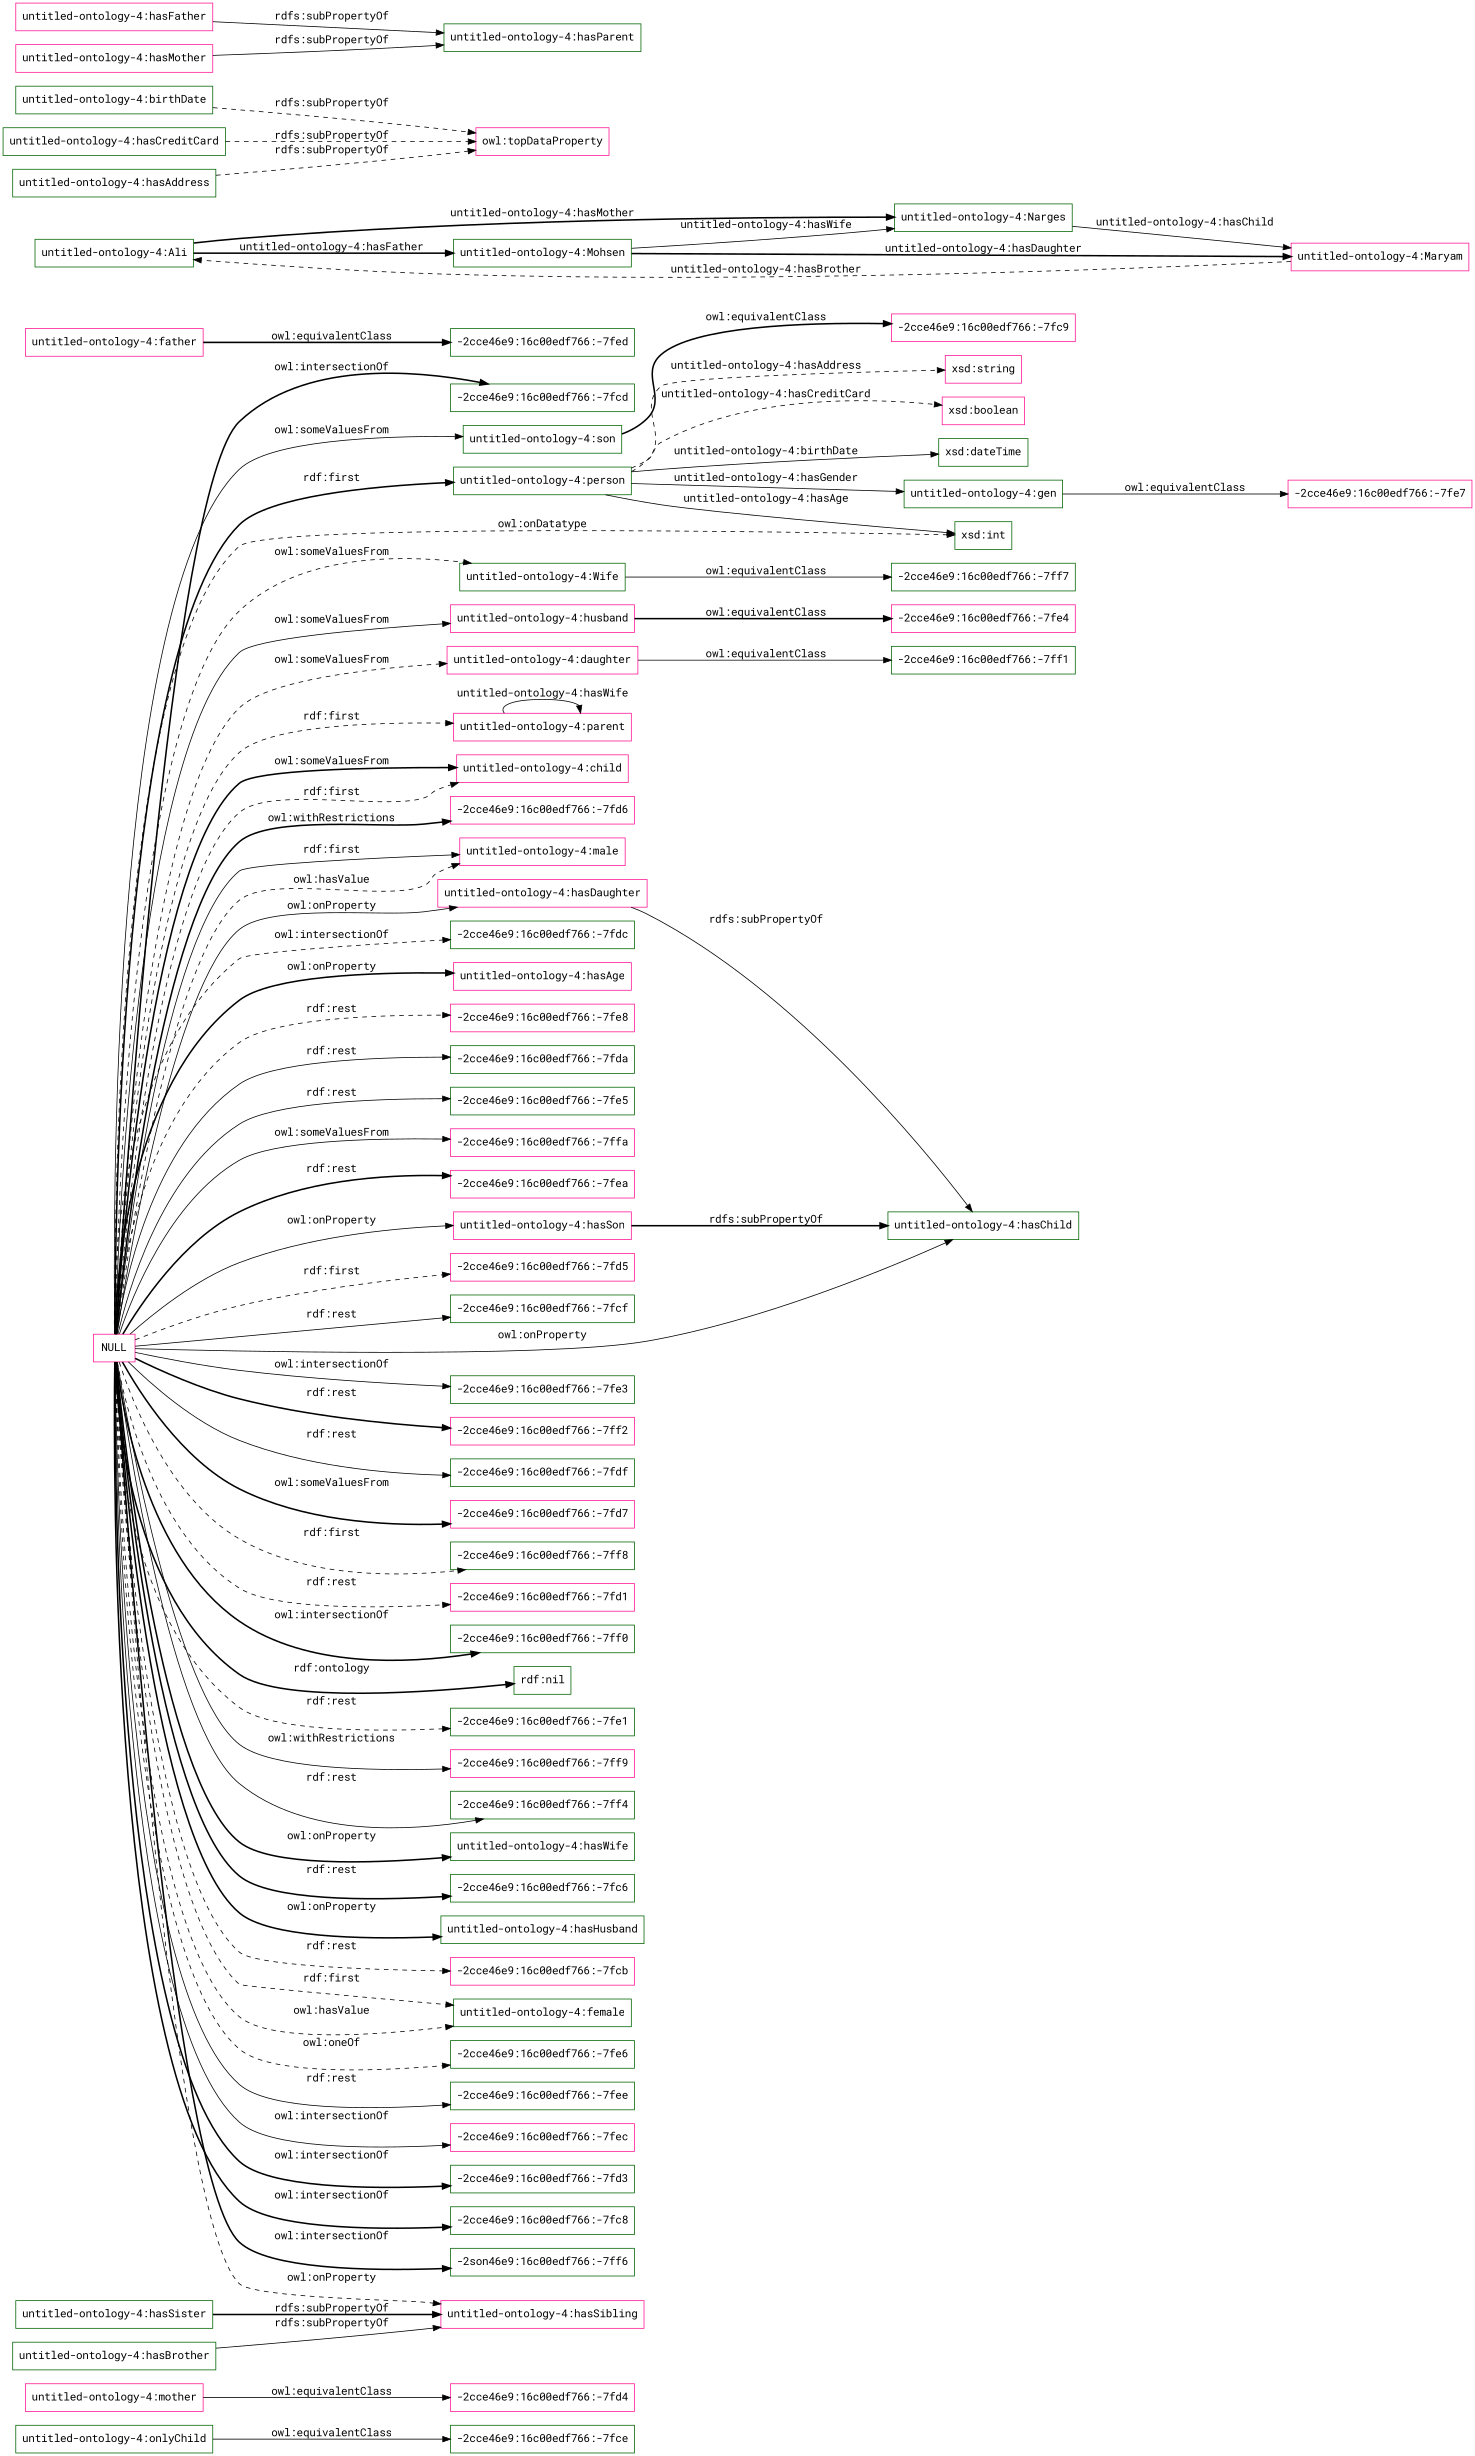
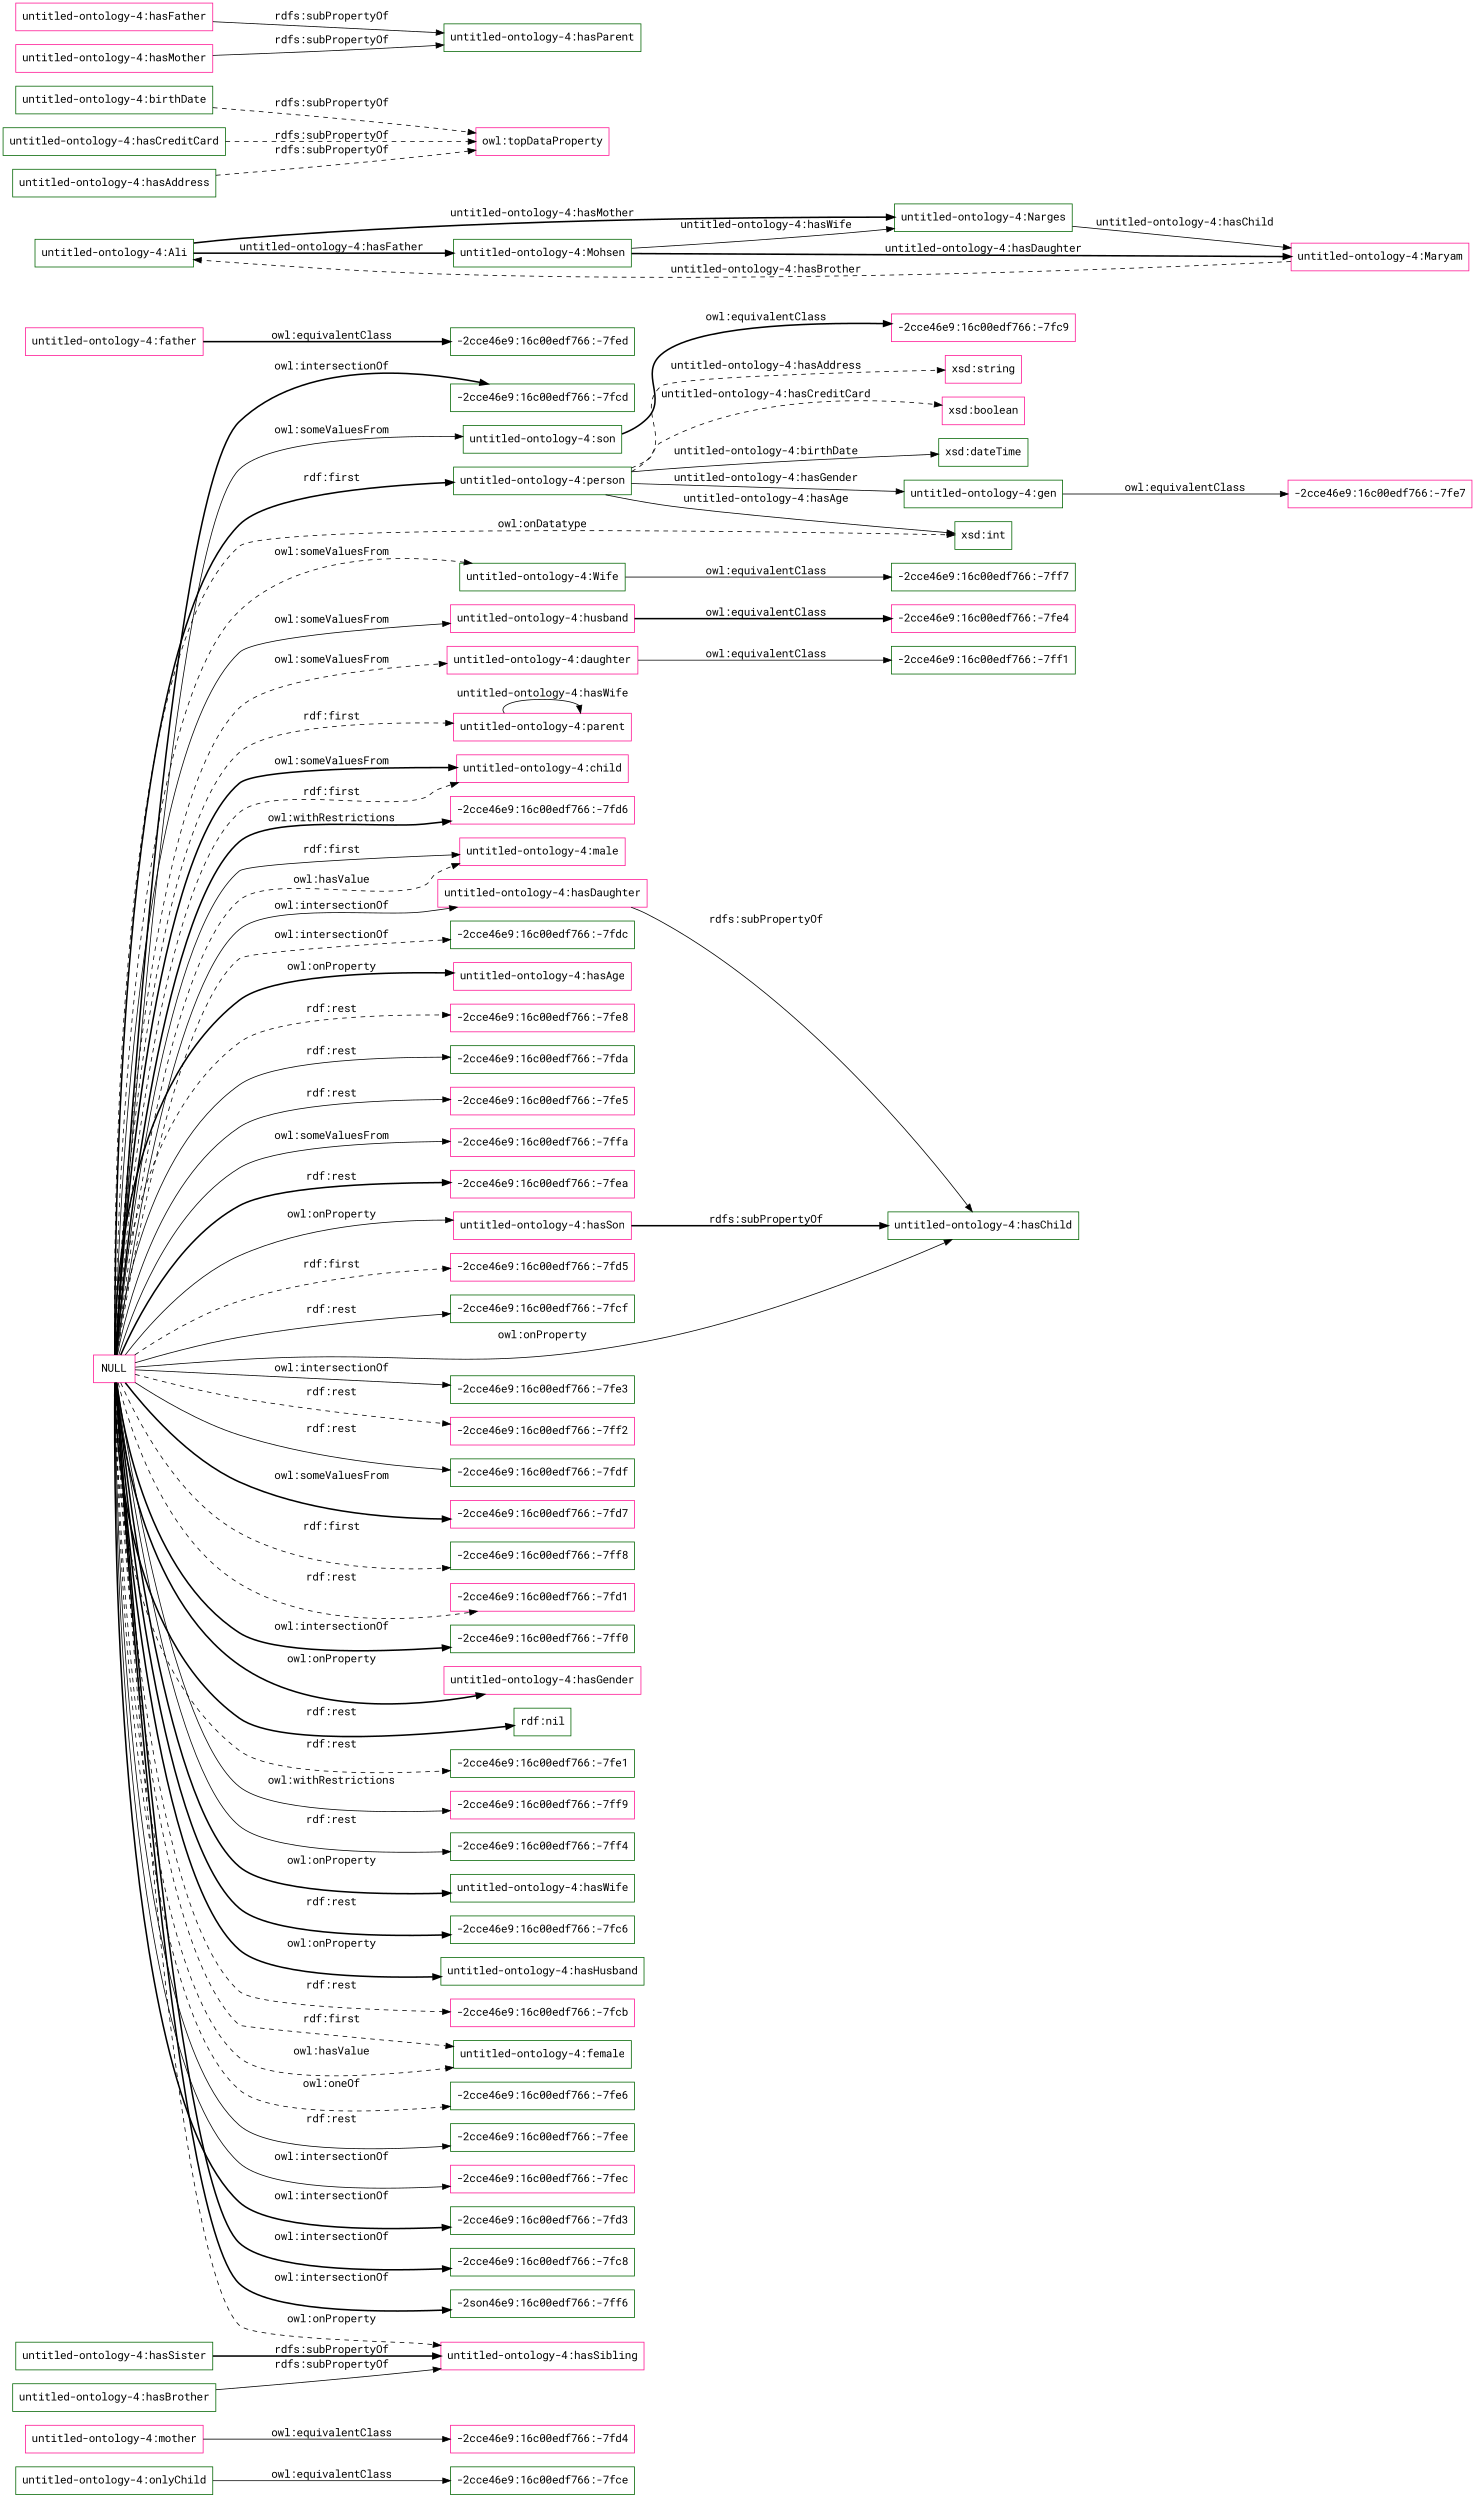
edge "NULL" -> "untitled-ontology-4:hasDaughter": label "owl:onProperty" -> "owl:intersectionOf"
node "-2cce46e9:16c00edf766:-7fe5": color darkgreen -> deeppink
edge "NULL" -> "-2cce46e9:16c00edf766:-7ff2": style bold -> dashed
edge "NULL" -> "rdf:nil": label "rdf:ontology" -> "rdf:rest"
node "untitled-ontology-4:hasGender": added
